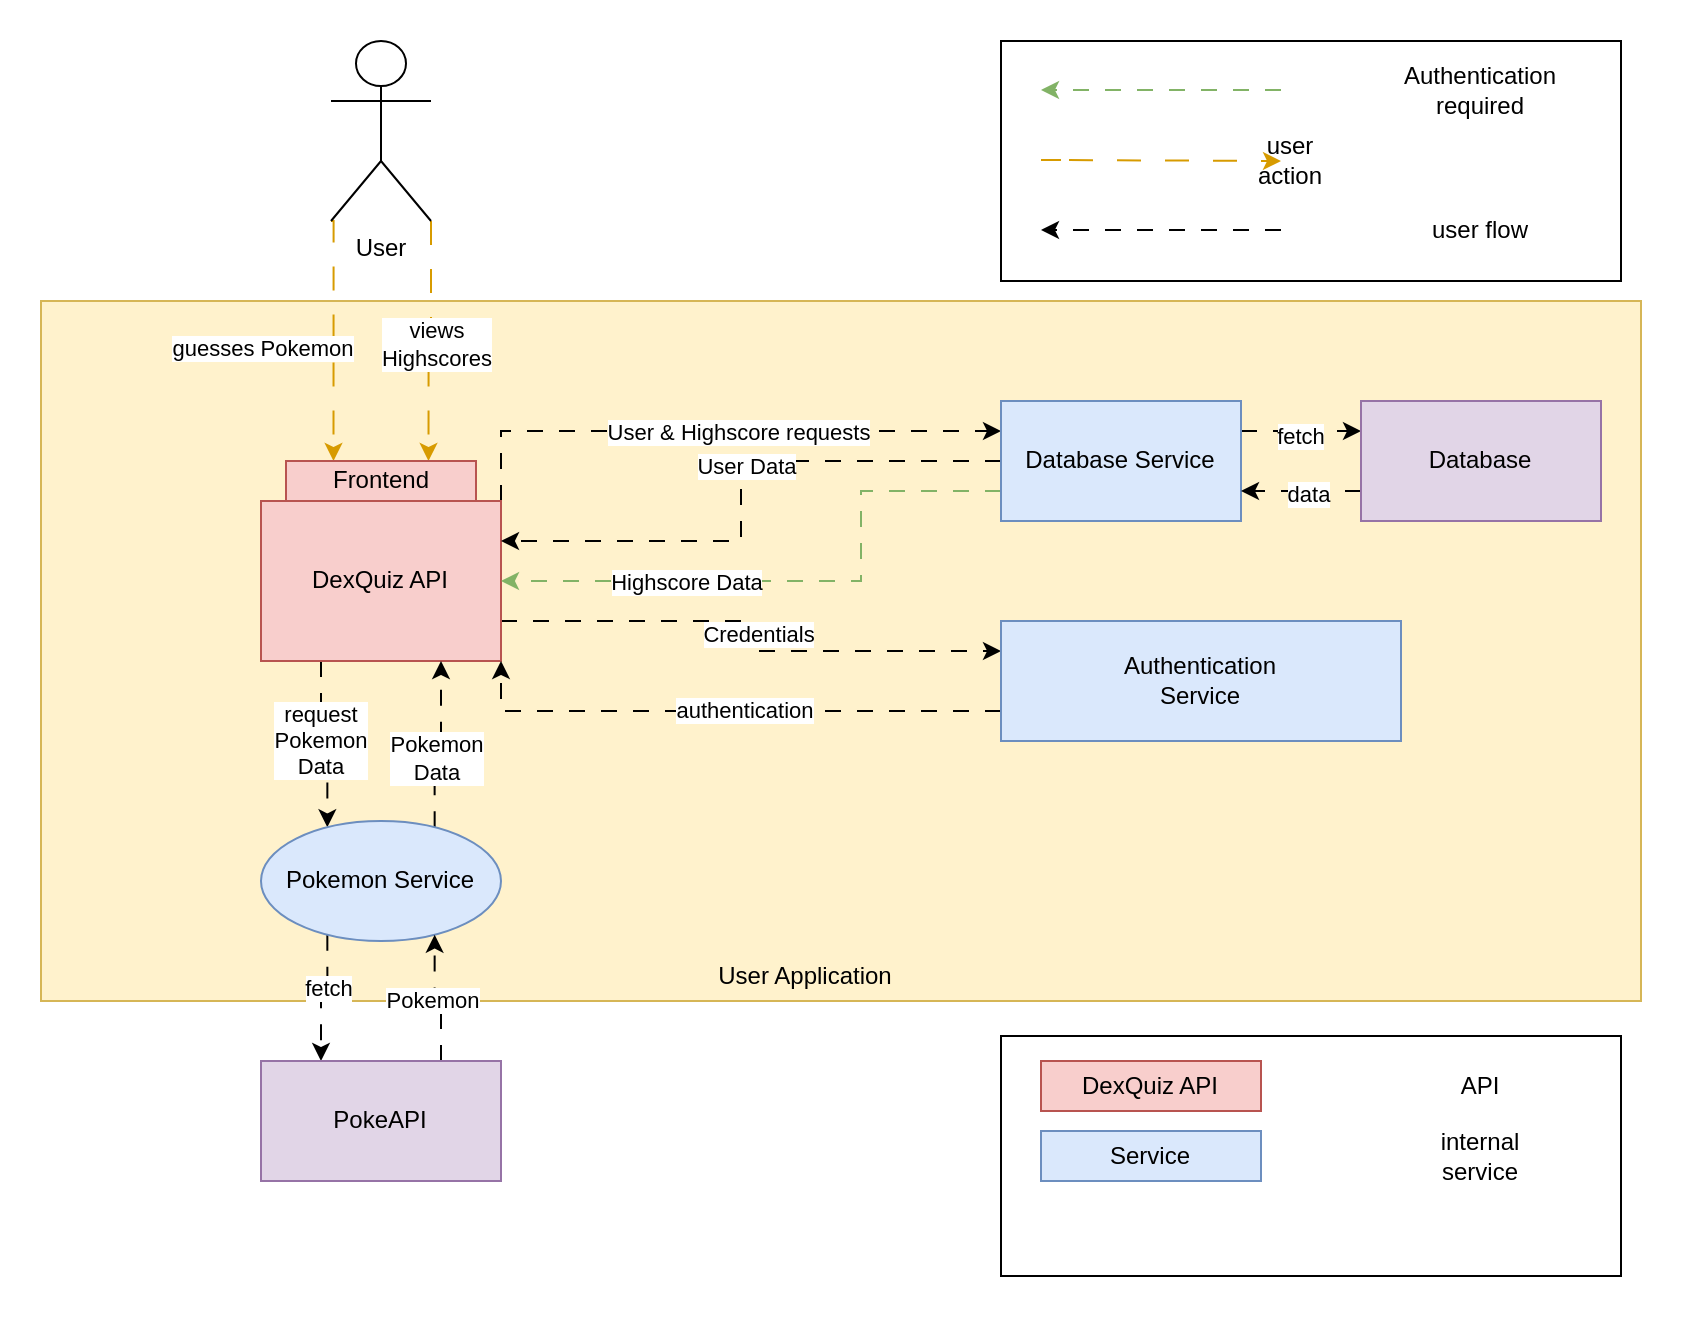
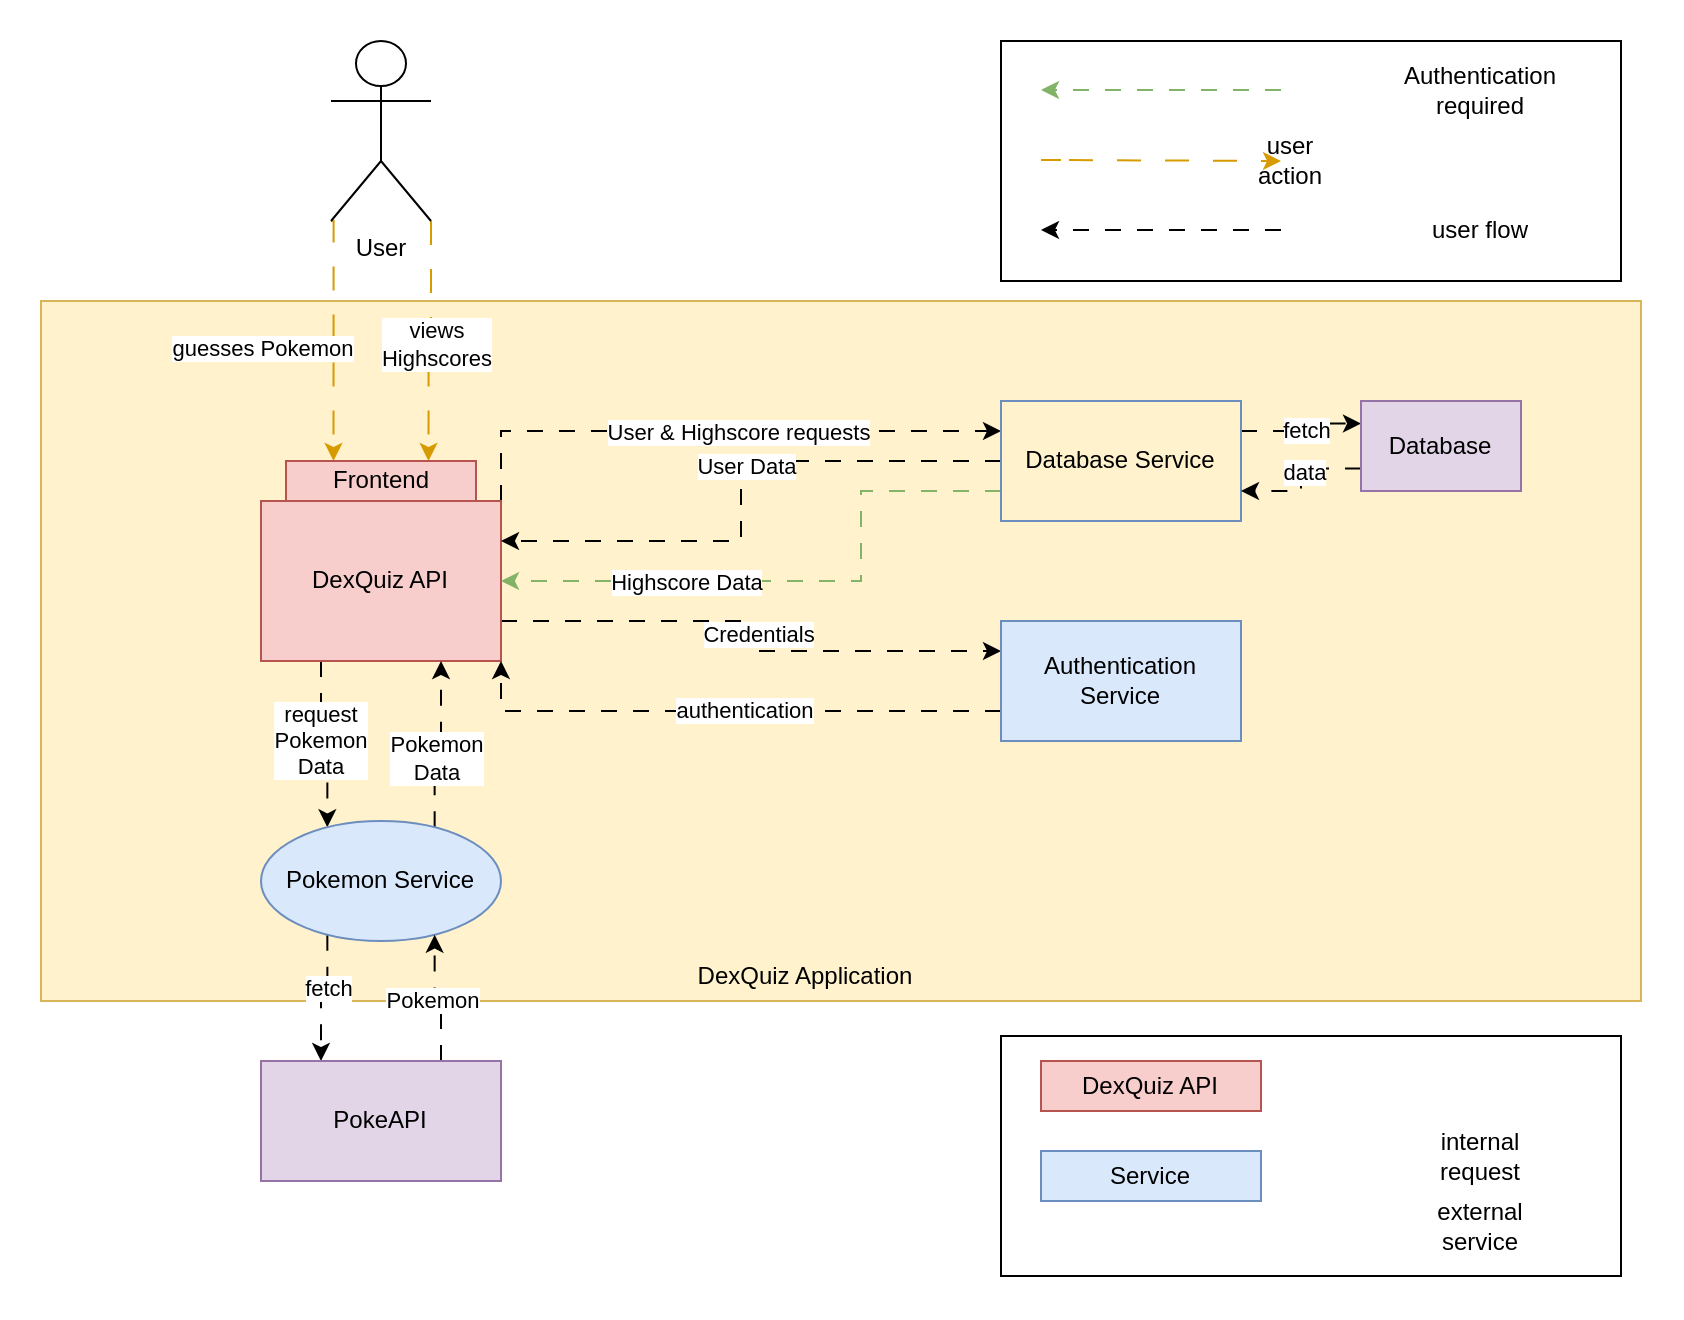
node "Database Service": fillcolor #dae8fc -> #fff2cc
node "Database": size 240x120 -> 160x90
node "Authentication Service": size 400x120 -> 240x120
node "User Application": label "User Application" -> "DexQuiz Application"
node "API": removed
node "Service": moved (1151, 1156) -> (1151, 1176)
node "internal service": label "internal service" -> "internal request"
node "external service": added
